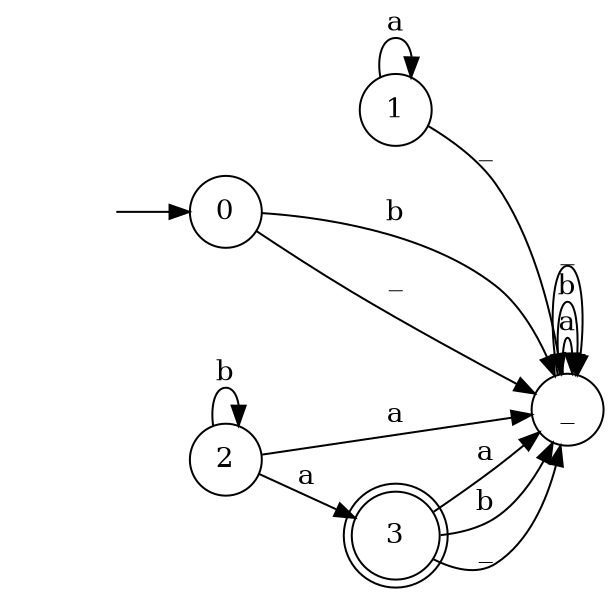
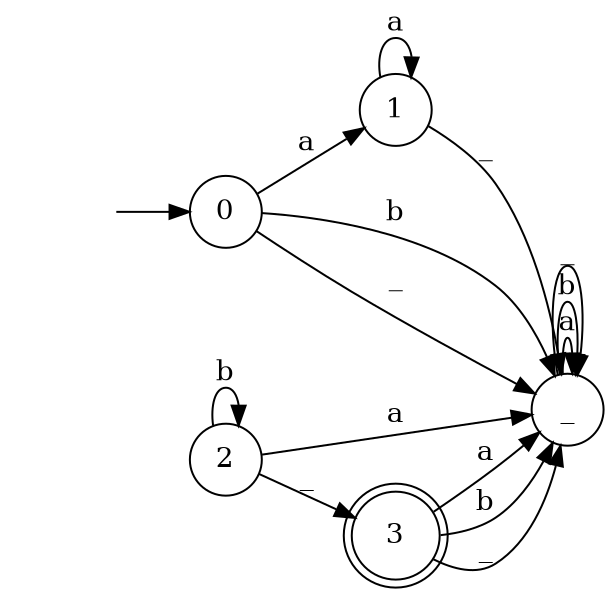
edge "0" -> "1": added, label "a"
edge "2" -> "3": label "a" -> "_"
